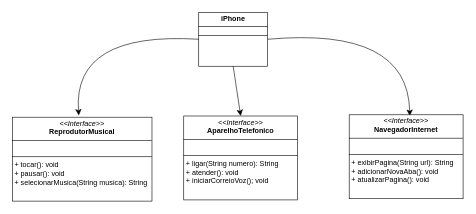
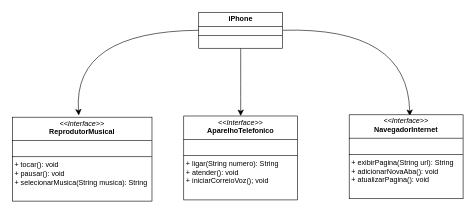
node "iPhone": size 69x54 -> 84x36
